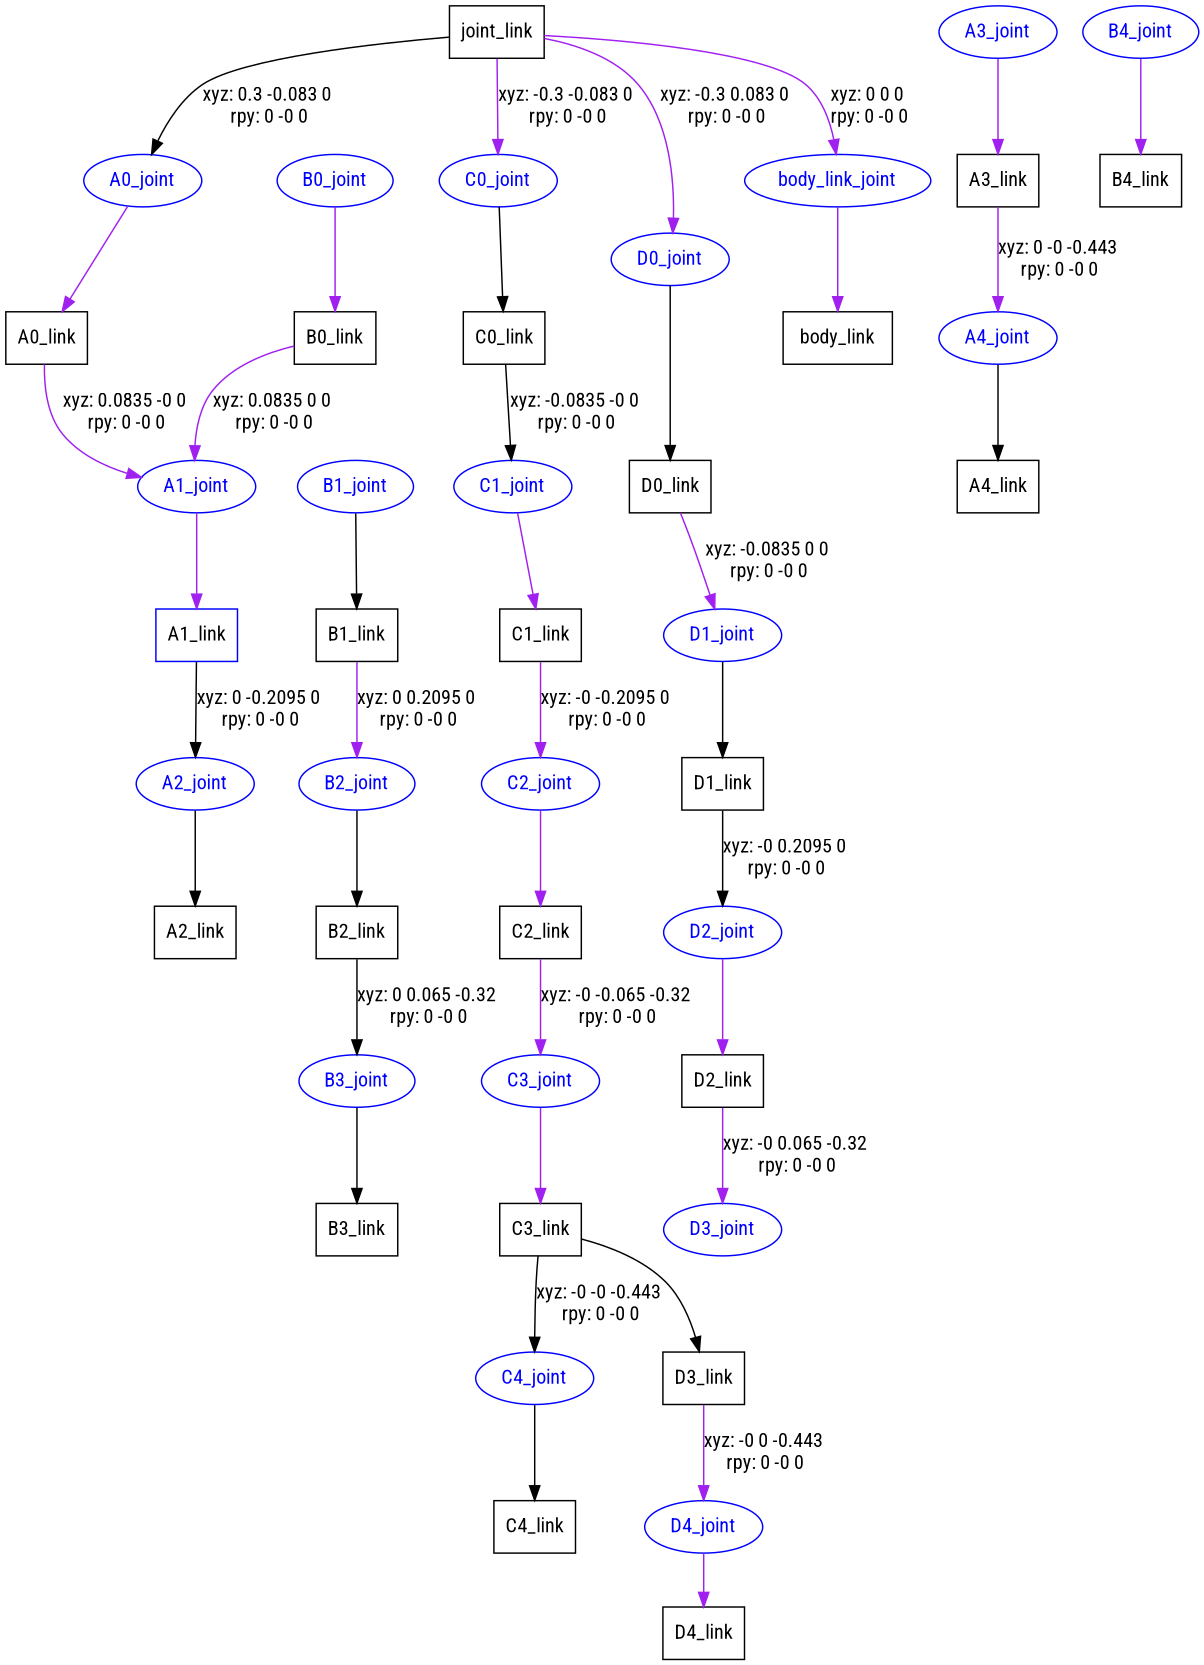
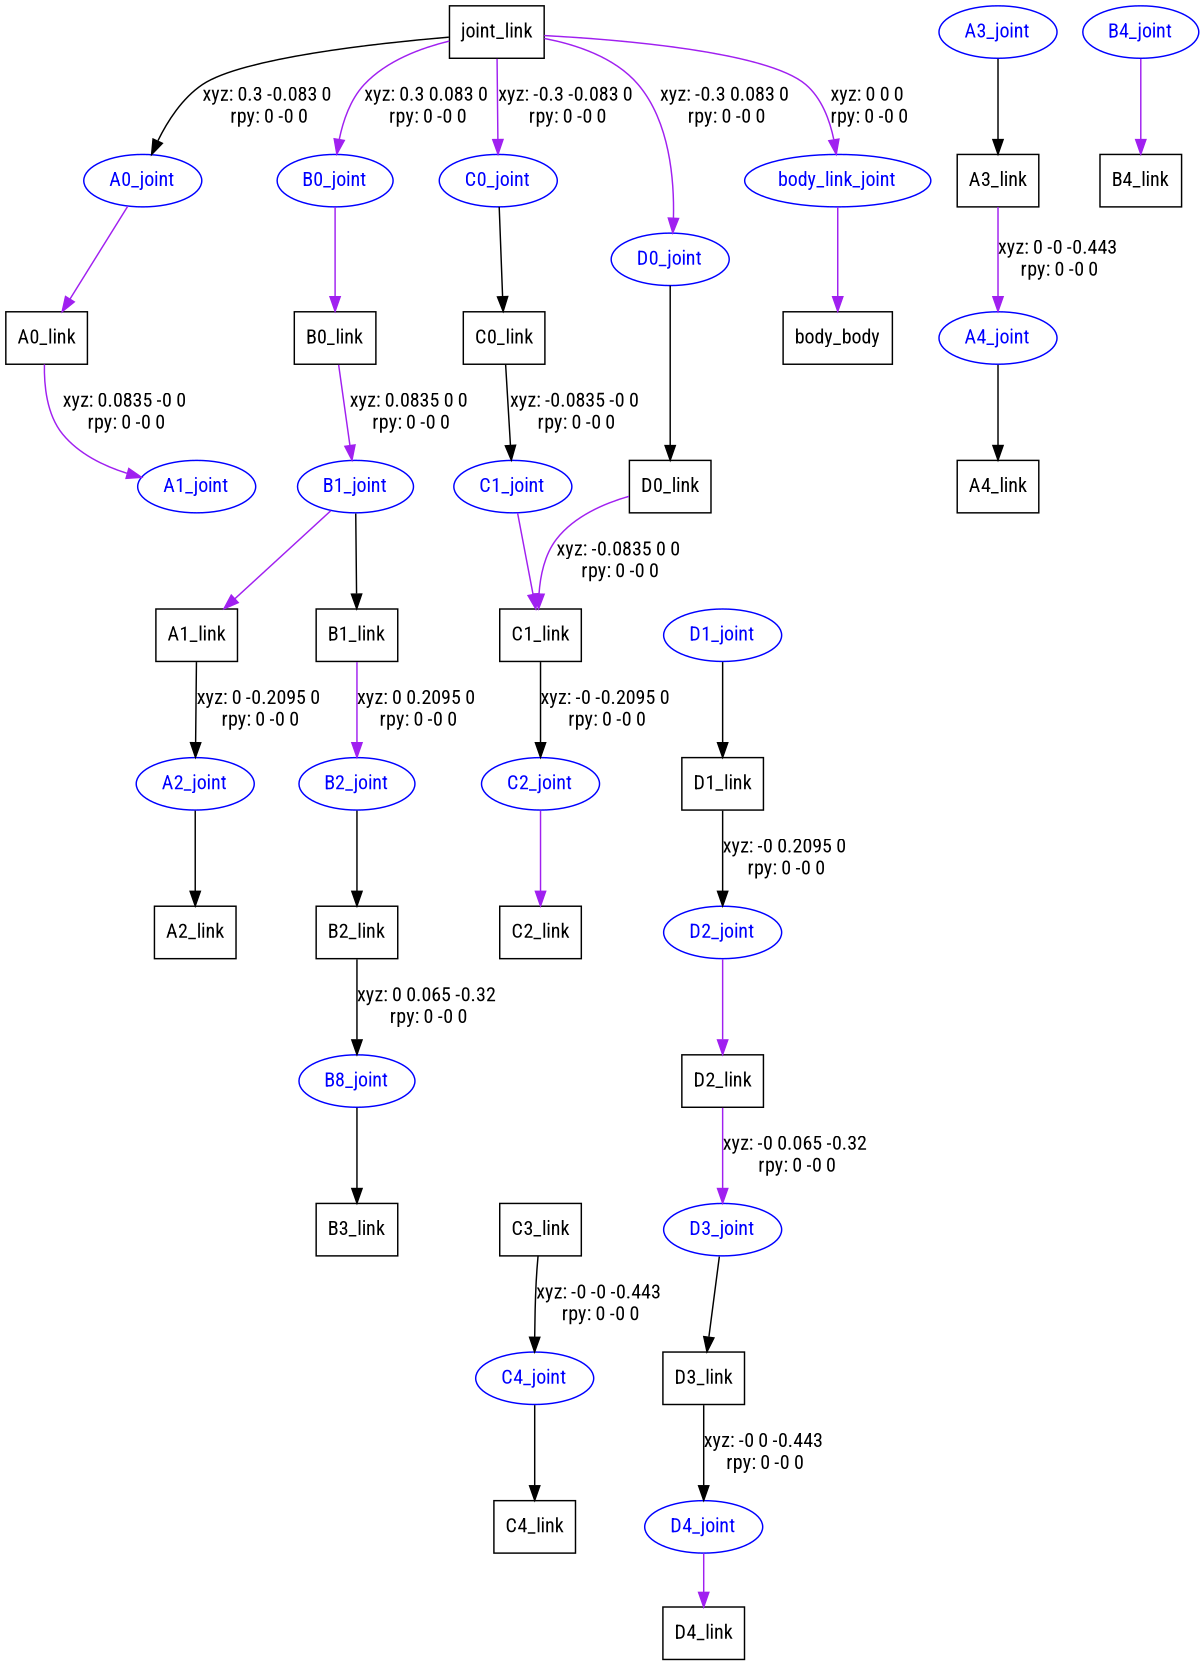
edge "joint_link" -> "B0_joint": added, label "xyz: 0.3 0.083 0 rpy: 0 -0 0"
edge "A3_joint" -> "A3_link": color purple -> black
node "body_link": label "body_link" -> "body_body"
edge "B0_link" -> "A1_joint": now "B0_link" -> "B1_joint"
edge "A1_joint" -> "A1_link": now "B1_joint" -> "A1_link"
edge "D0_link" -> "D1_joint": now "D0_link" -> "C1_link"
node "A1_link": color blue -> black
edge "C1_link" -> "C2_joint": color purple -> black
node "B3_joint": label "B3_joint" -> "B8_joint"
node "C3_joint": removed
edge "C3_link" -> "D3_link": now "D3_joint" -> "D3_link"
edge "D3_link" -> "D4_joint": color purple -> black
